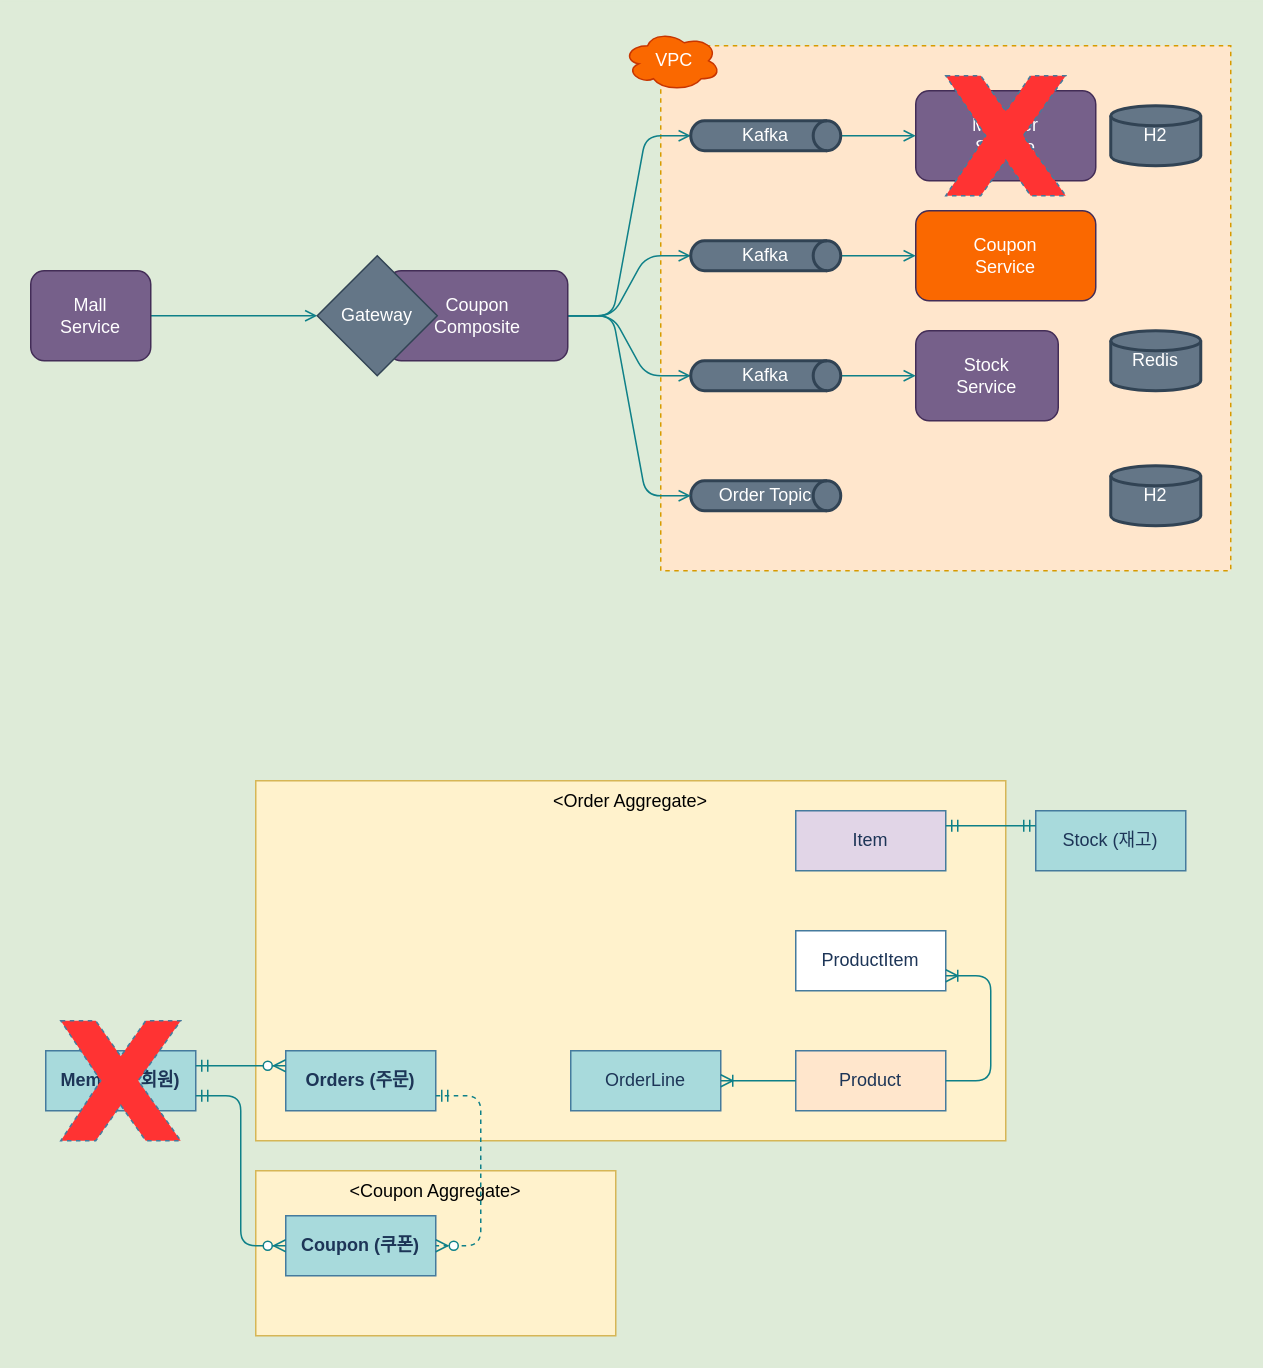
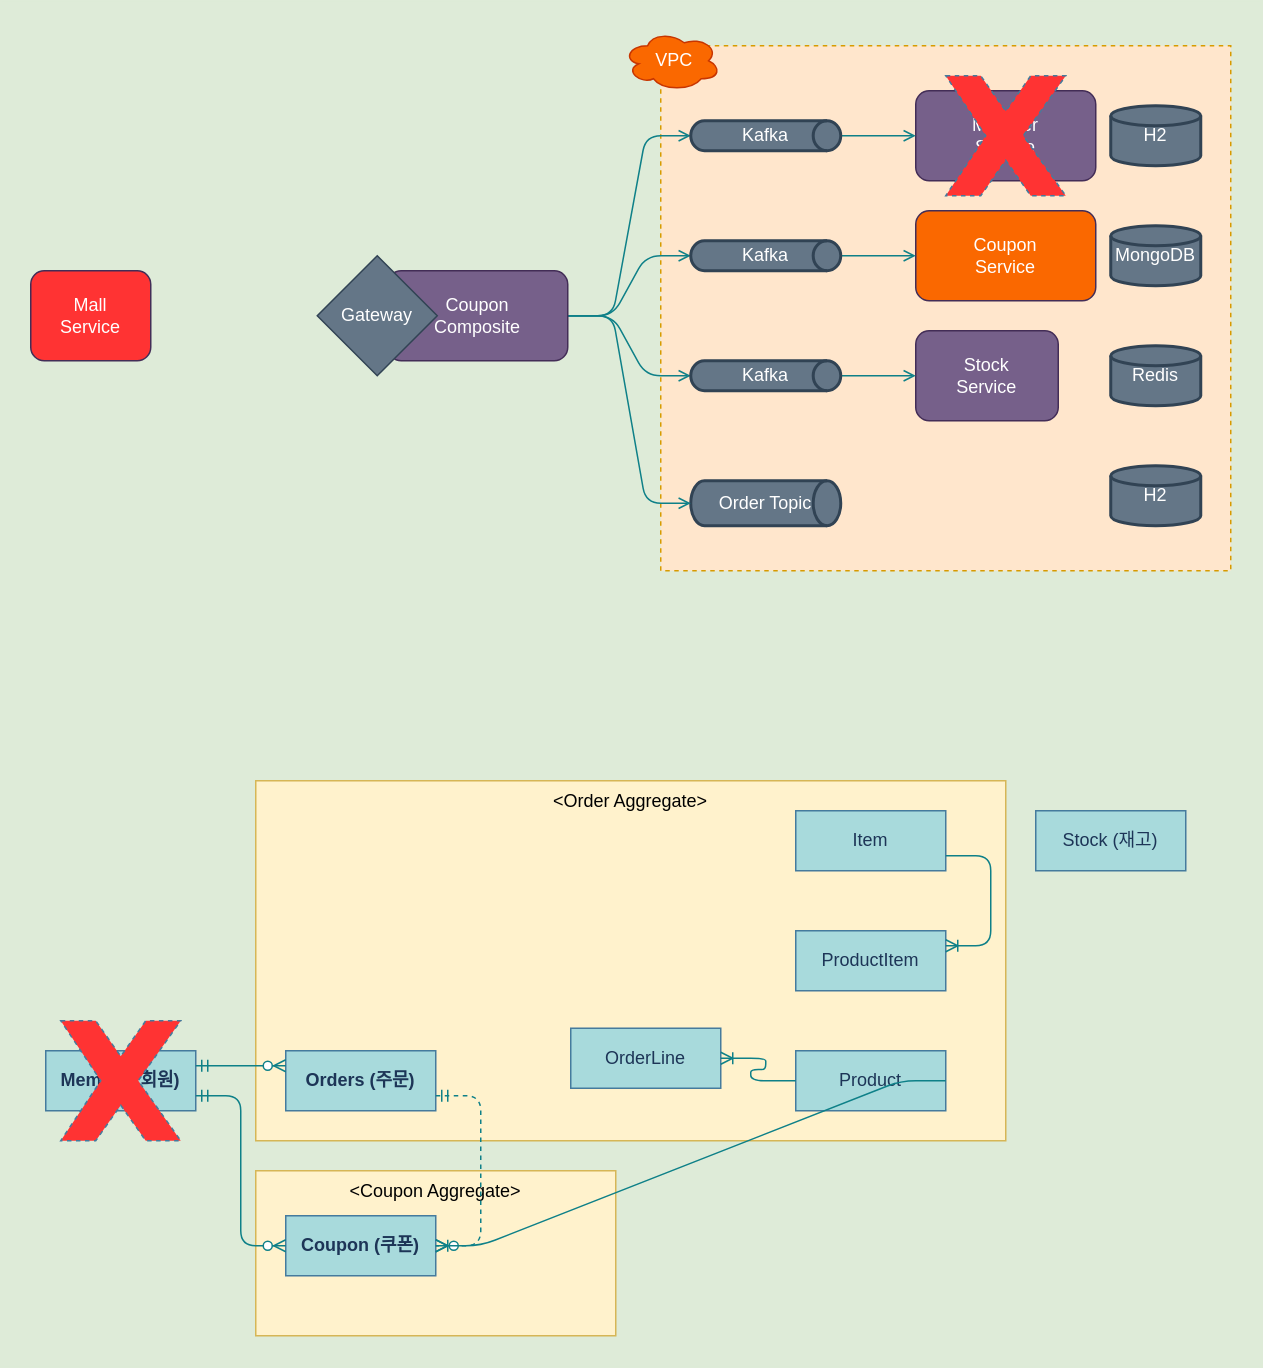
node "MongoDB": added
node "Mall Service": fillcolor #76608a -> #ff3333
edge "Mall Service" -> "Gateway": removed
node "Redis": moved (1156, 361) -> (1156, 376)
node "Order Topic": size 150x30 -> 150x45
edge "Item" -- "Stock (재고)": removed
node "Item": fillcolor #e1d5e7 -> #a8dadc
edge "Item" -> "ProductItem": added
node "ProductItem": fillcolor #ffffff -> #a8dadc
edge "Product" -> "ProductItem": now "Product" -> "Coupon (쿠폰)"
node "OrderLine": moved (646, 1081) -> (646, 1058)
node "Product": fillcolor #ffe6cc -> #a8dadc
